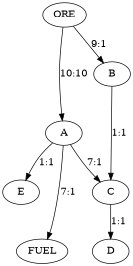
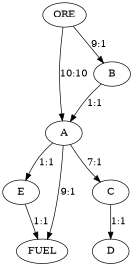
edge "B" -> "C": now "B" -> "A"
edge "A" -> "FUEL": label "7:1" -> "9:1"
edge "E" -> "FUEL": added, label "1:1"
